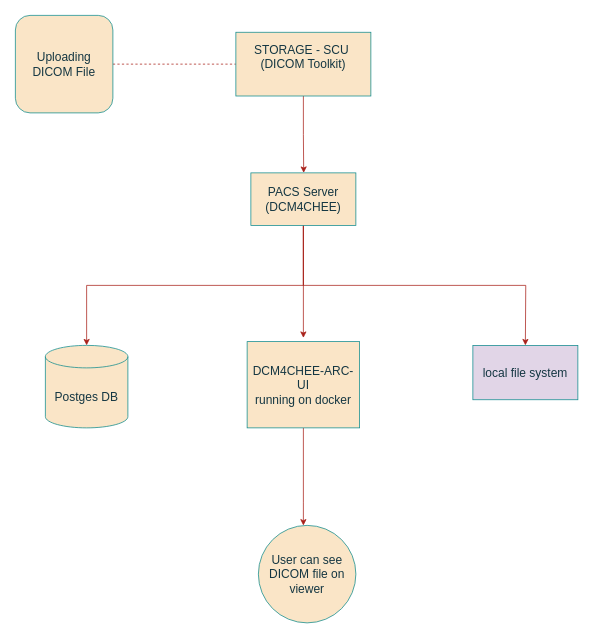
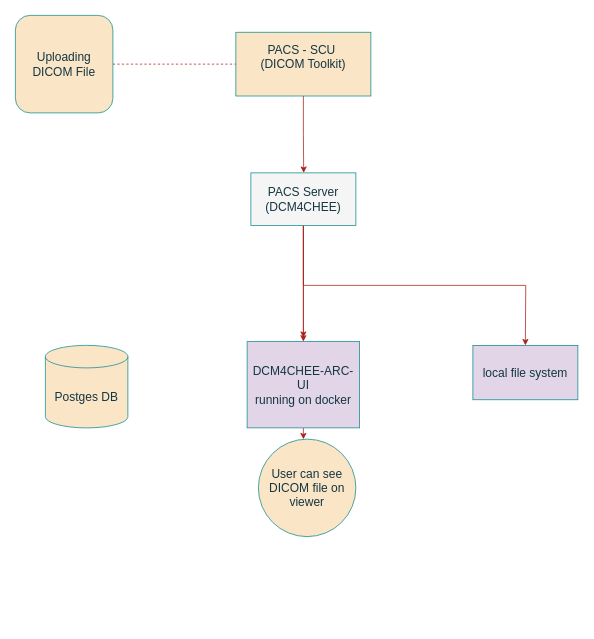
node "STORAGE - SCU (DICOM Toolkit)": label "STORAGE - SCU (DICOM Toolkit)" -> "PACS - SCU (DICOM Toolkit)"
node "PACS Server (DCM4CHEE)": fillcolor #fae5c7 -> #f5f5f5
edge "PACS Server (DCM4CHEE)" -> "Postges DB": now "PACS Server (DCM4CHEE)" -> "DCM4CHEE-ARC-UI running on docker"
node "DCM4CHEE-ARC-UI running on docker": fillcolor #fae5c7 -> #e1d5e7
node "User can see DICOM file on viewer": moved (307, 574) -> (307, 488)
